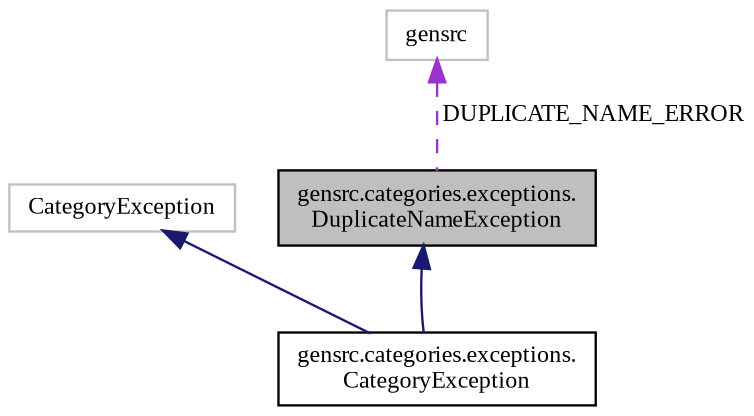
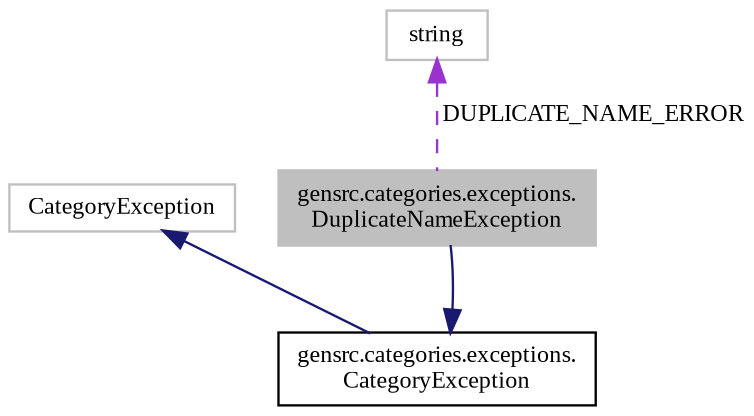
node "gensrc": label "gensrc" -> "string"
node "gensrc.categories.exceptions. DuplicateNameException": color black -> grey75
edge "gensrc.categories.exceptions. CategoryException" -> "gensrc.categories.exceptions. DuplicateNameException": reversed
